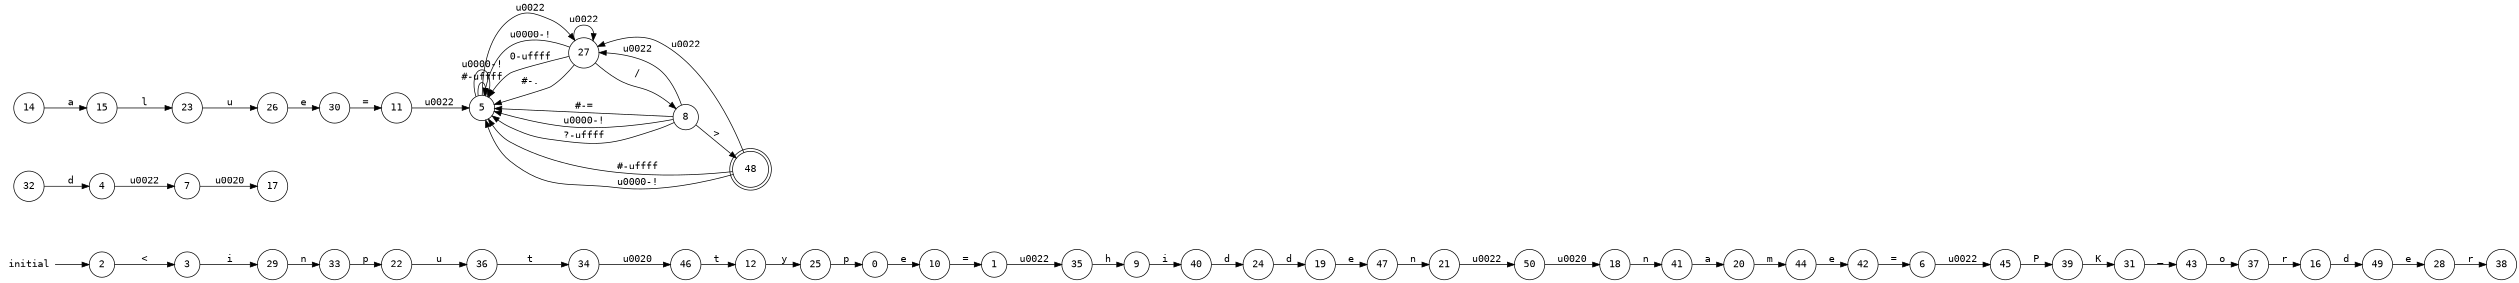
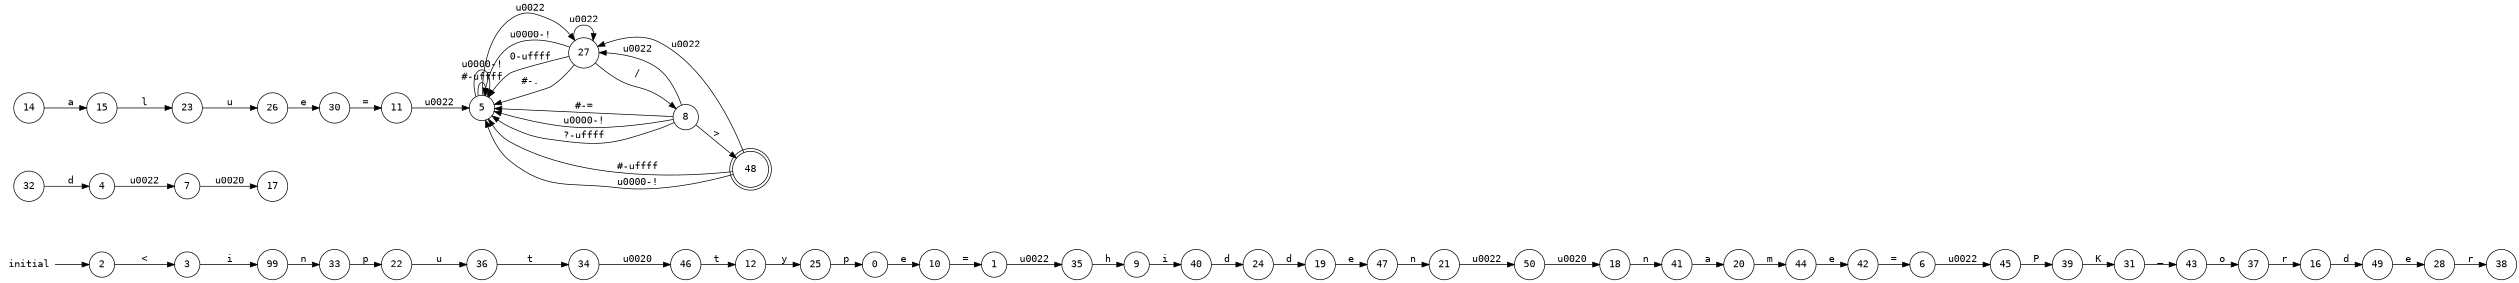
node "29": label "29" -> "99"
